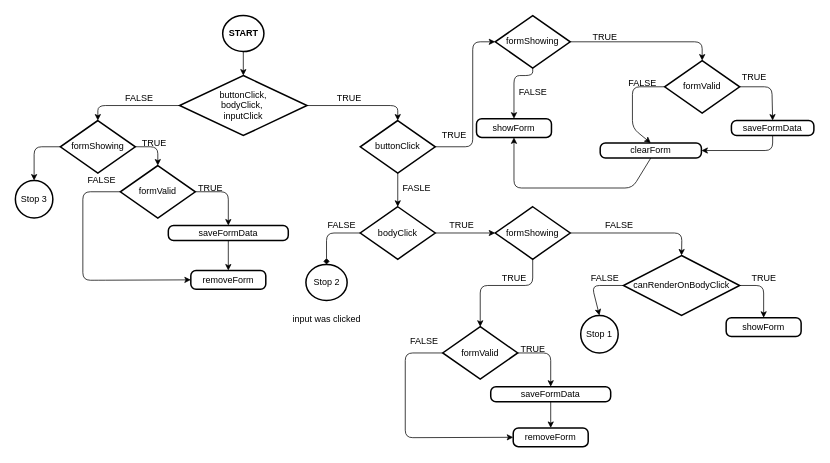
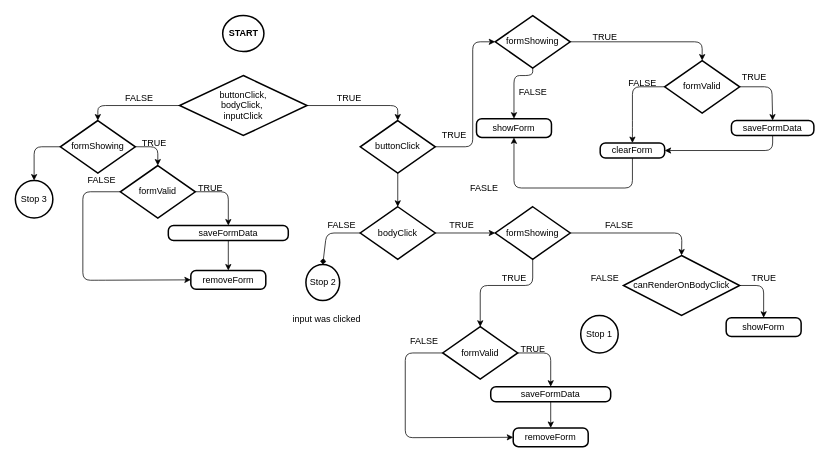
edge "START" -> "buttonClick, bodyClick, inputClick": removed
node "clearForm": size 101x15 -> 65x15
node "FASLE": moved (417, 188) -> (484, 188)
node "Stop 2": size 41x36 -> 34x36
edge "canRenderOnBodyClick" -> "Stop 1": removed
